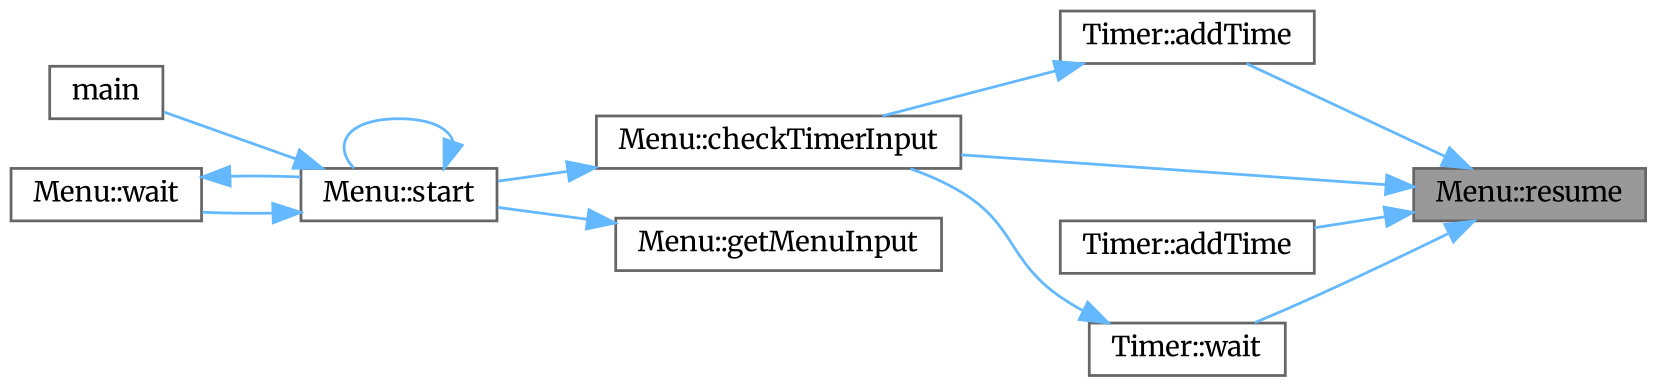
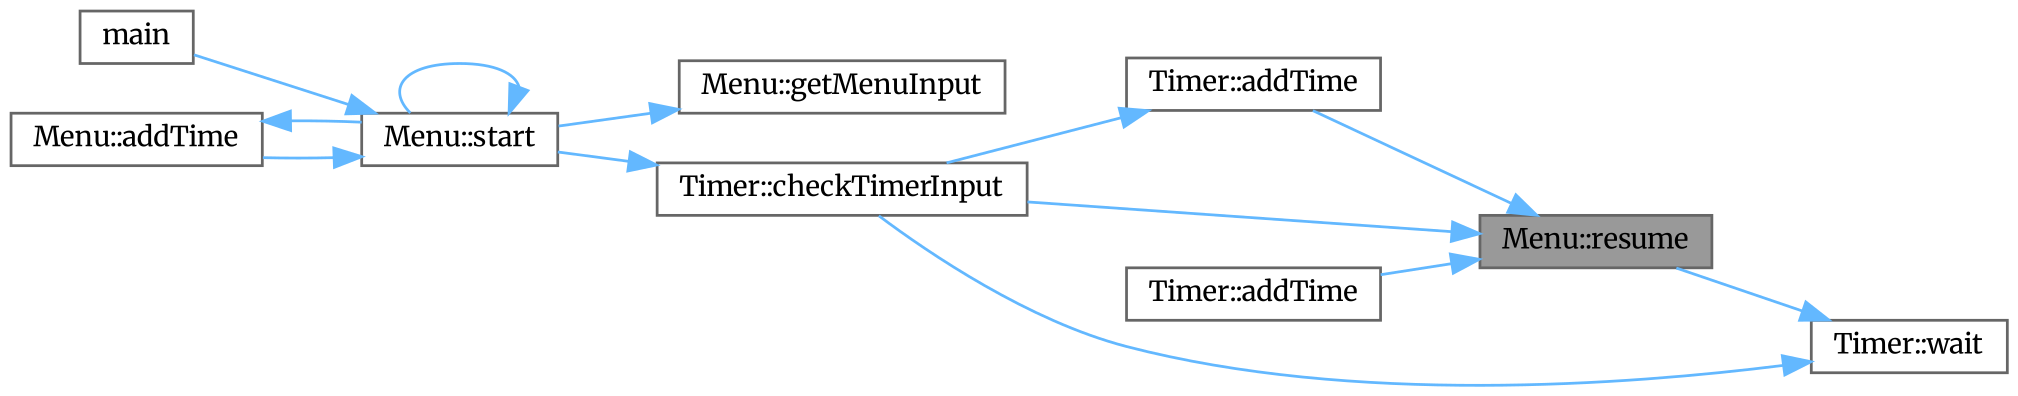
node "Menu::checkTimerInput": label "Menu::checkTimerInput" -> "Timer::checkTimerInput"
node "Menu::wait": label "Menu::wait" -> "Menu::addTime"
edge "Timer::wait" -> "Menu::resume": reversed
